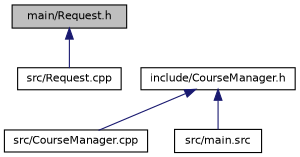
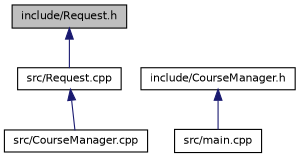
node "main/Request.h": label "main/Request.h" -> "include/Request.h"
edge "src/CourseManager.cpp" -> "include/CourseManager.h": now "src/CourseManager.cpp" -> "src/Request.cpp"
node "src/main.src": label "src/main.src" -> "src/main.cpp"
